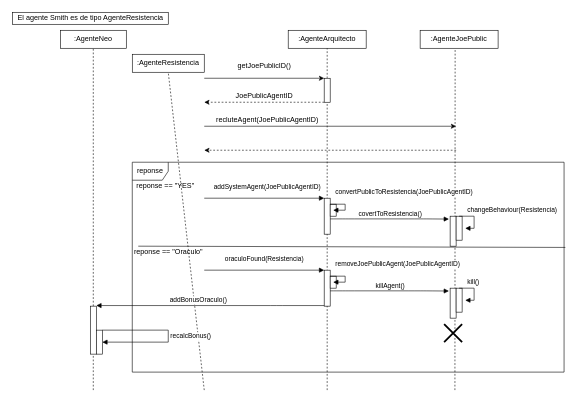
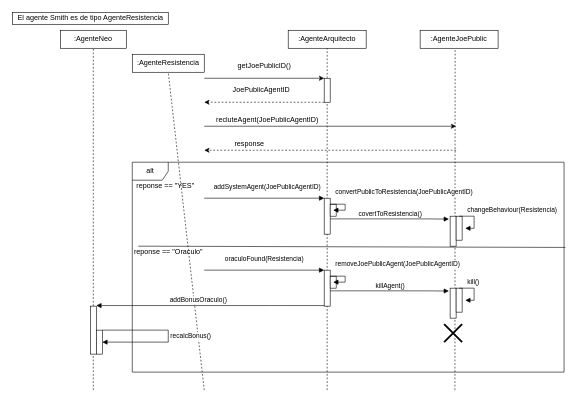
node "JoePublicAgentID": moved (264, 96) -> (261, 90)
node "response": added
node "reponse": label "reponse" -> "alt"
